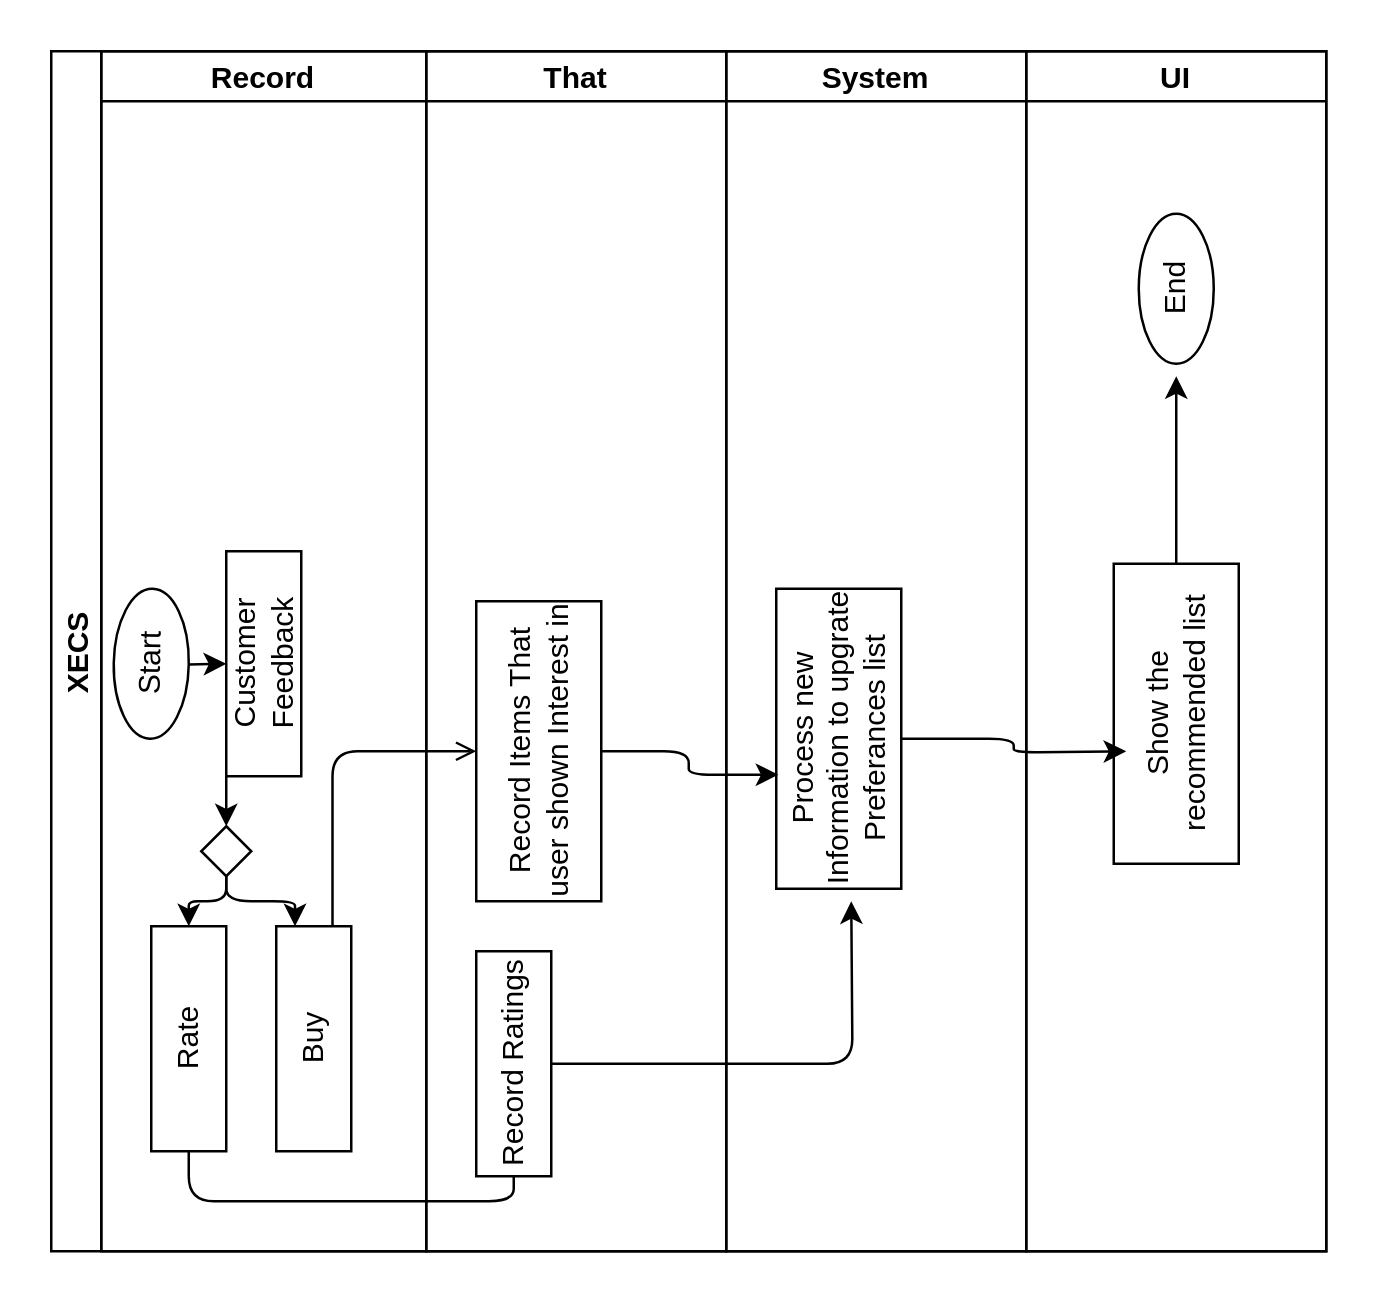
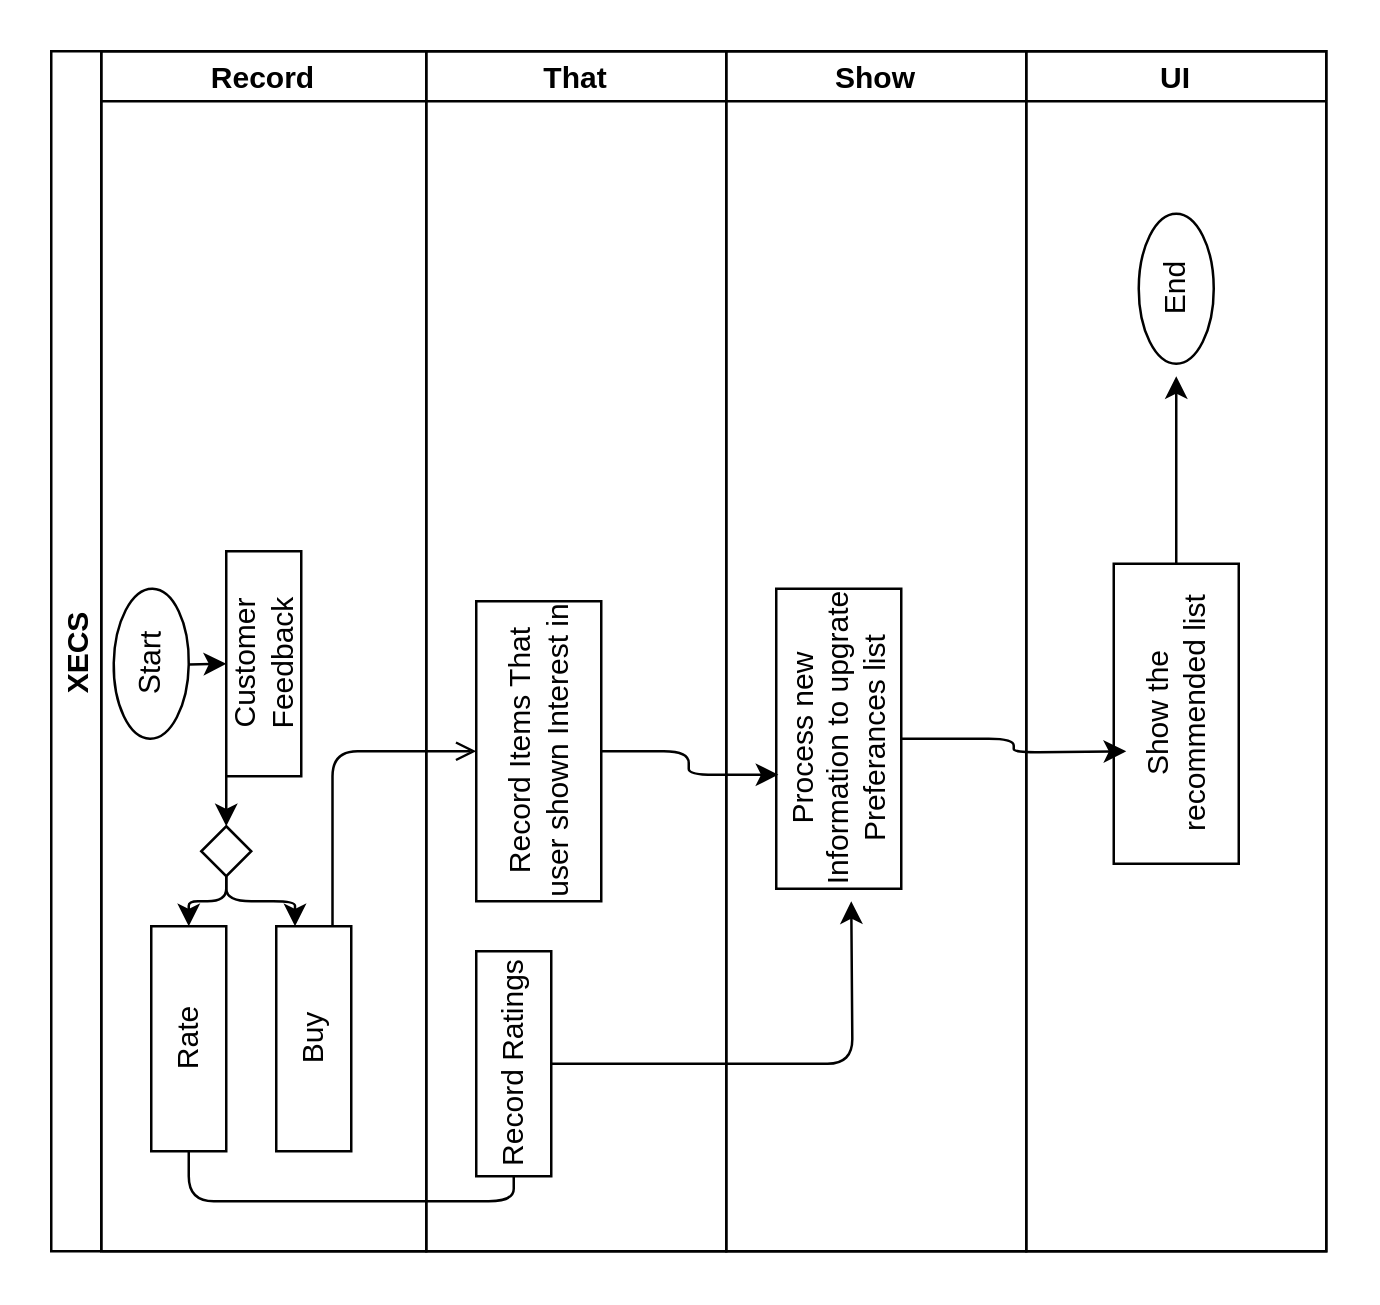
node "System": label "System" -> "Show"
